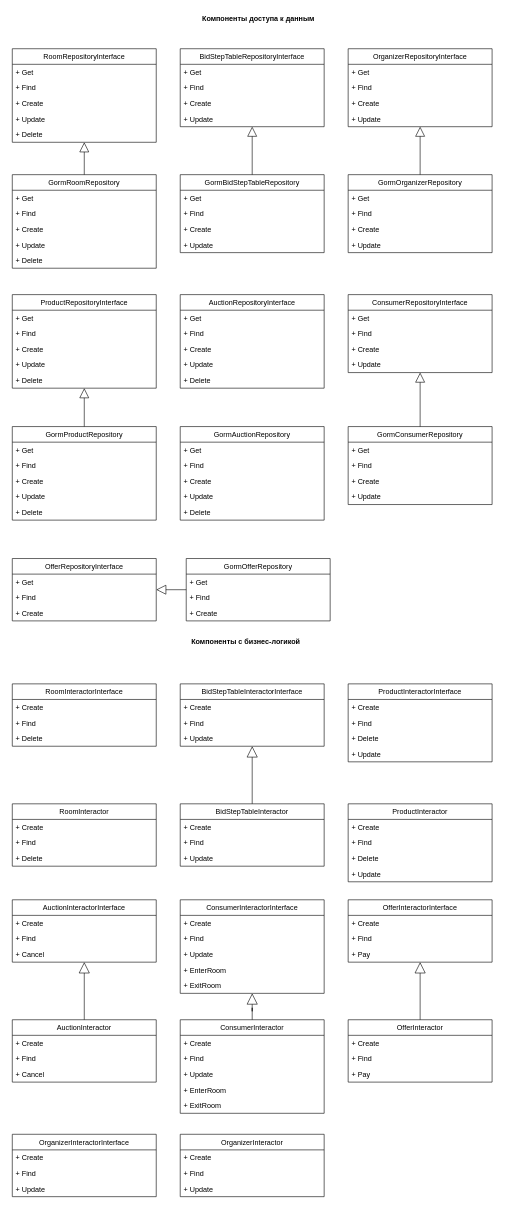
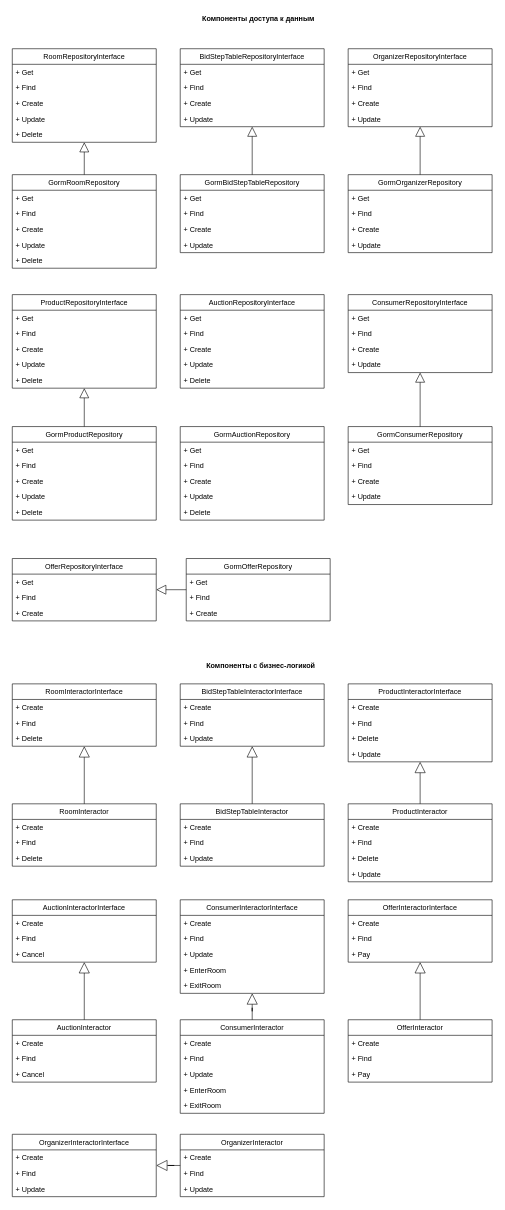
node "Компоненты с бизнес-логикой": moved (246, 642) -> (261, 666)
edge "RoomInteractor" -> "RoomInteractorInterface": added
edge "ProductInteractor" -> "ProductInteractorInterface": added
edge "OrganizerInteractor" -> "OrganizerInteractorInterface": added
